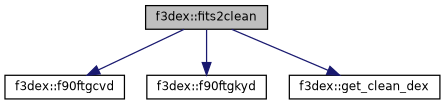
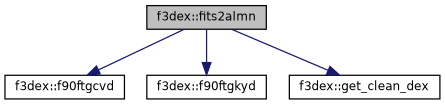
node "f3dex::fits2clean": label "f3dex::fits2clean" -> "f3dex::fits2almn"
